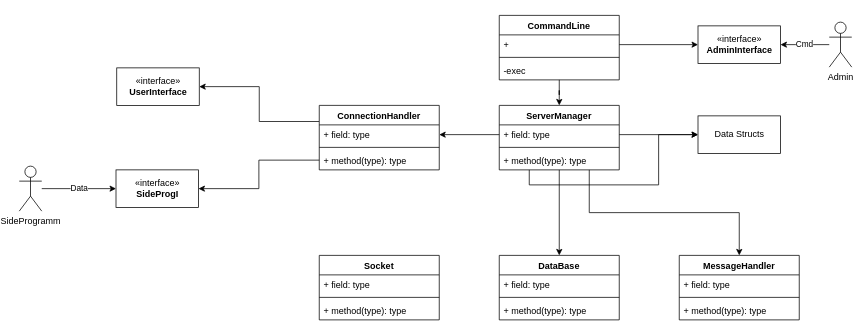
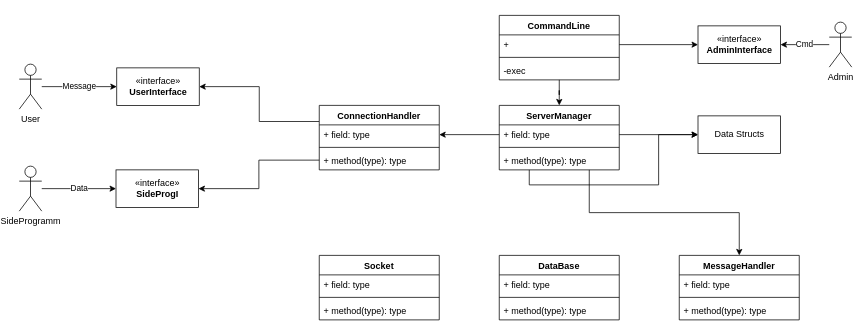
node "User": added
edge "User" -> "«interface» UserInterface": added, label "Message"
edge "ServerManager" -> "DataBase": removed
